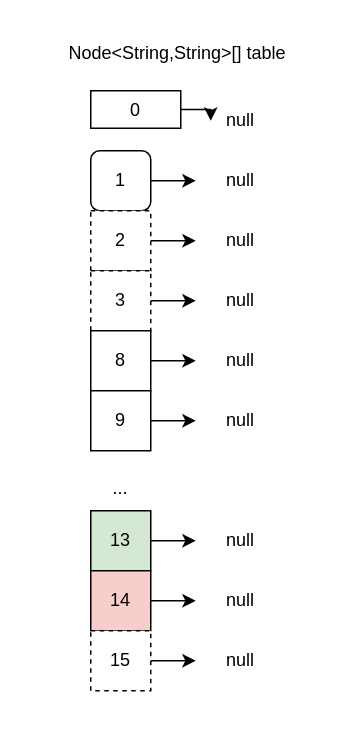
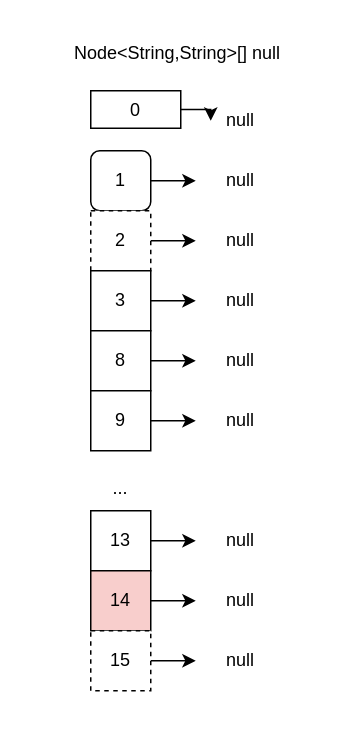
node "Node<String,String>[] table": label "Node<String,String>[] table" -> "Node<String,String>[] null"
node "3": style dashed -> solid
node "13": fillcolor #d5e8d4 -> #ffffff
